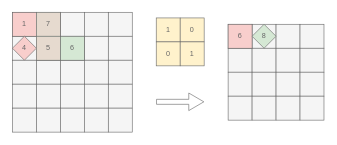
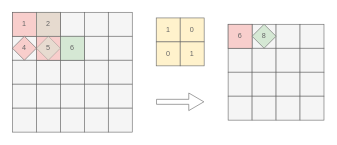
node "7": label "7" -> "2"
node "5": shape rectangle -> diamond
